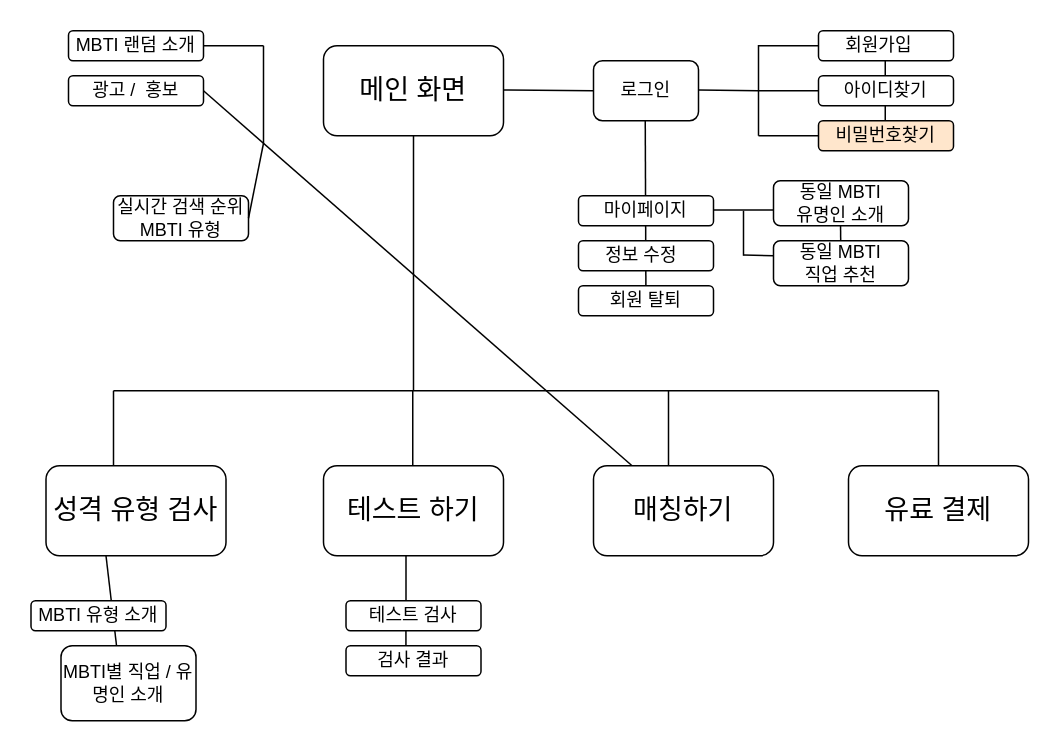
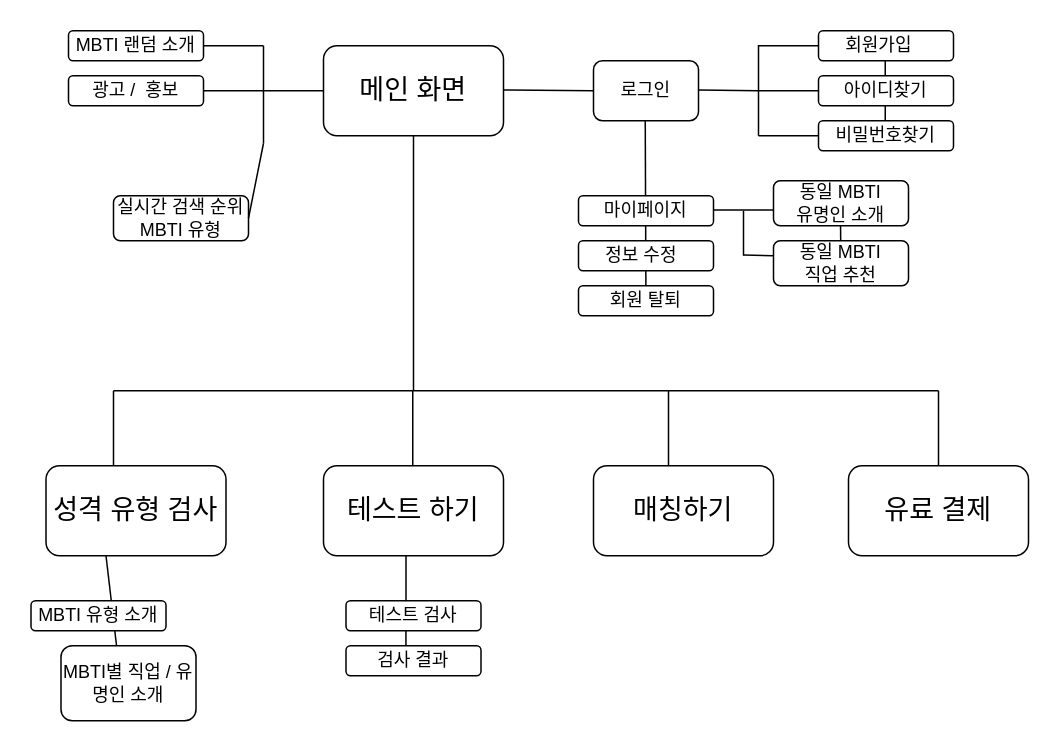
node "비밀번호찾기": fillcolor #ffe6cc -> #ffffff
edge "광고 / 홍보" -- "매칭하기": now "광고 / 홍보" -- "메인 화면"
